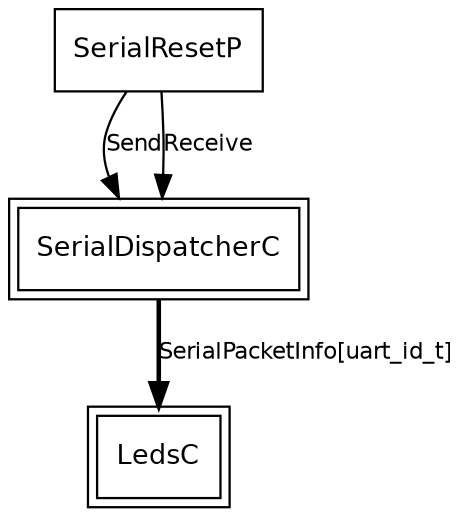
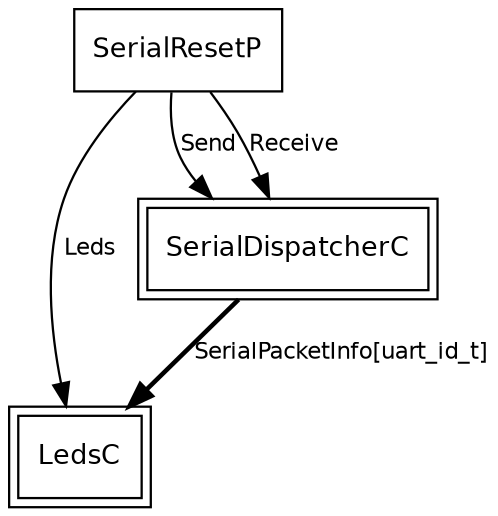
edge "SerialResetP" -> "LedsC": added, label "Leds"
